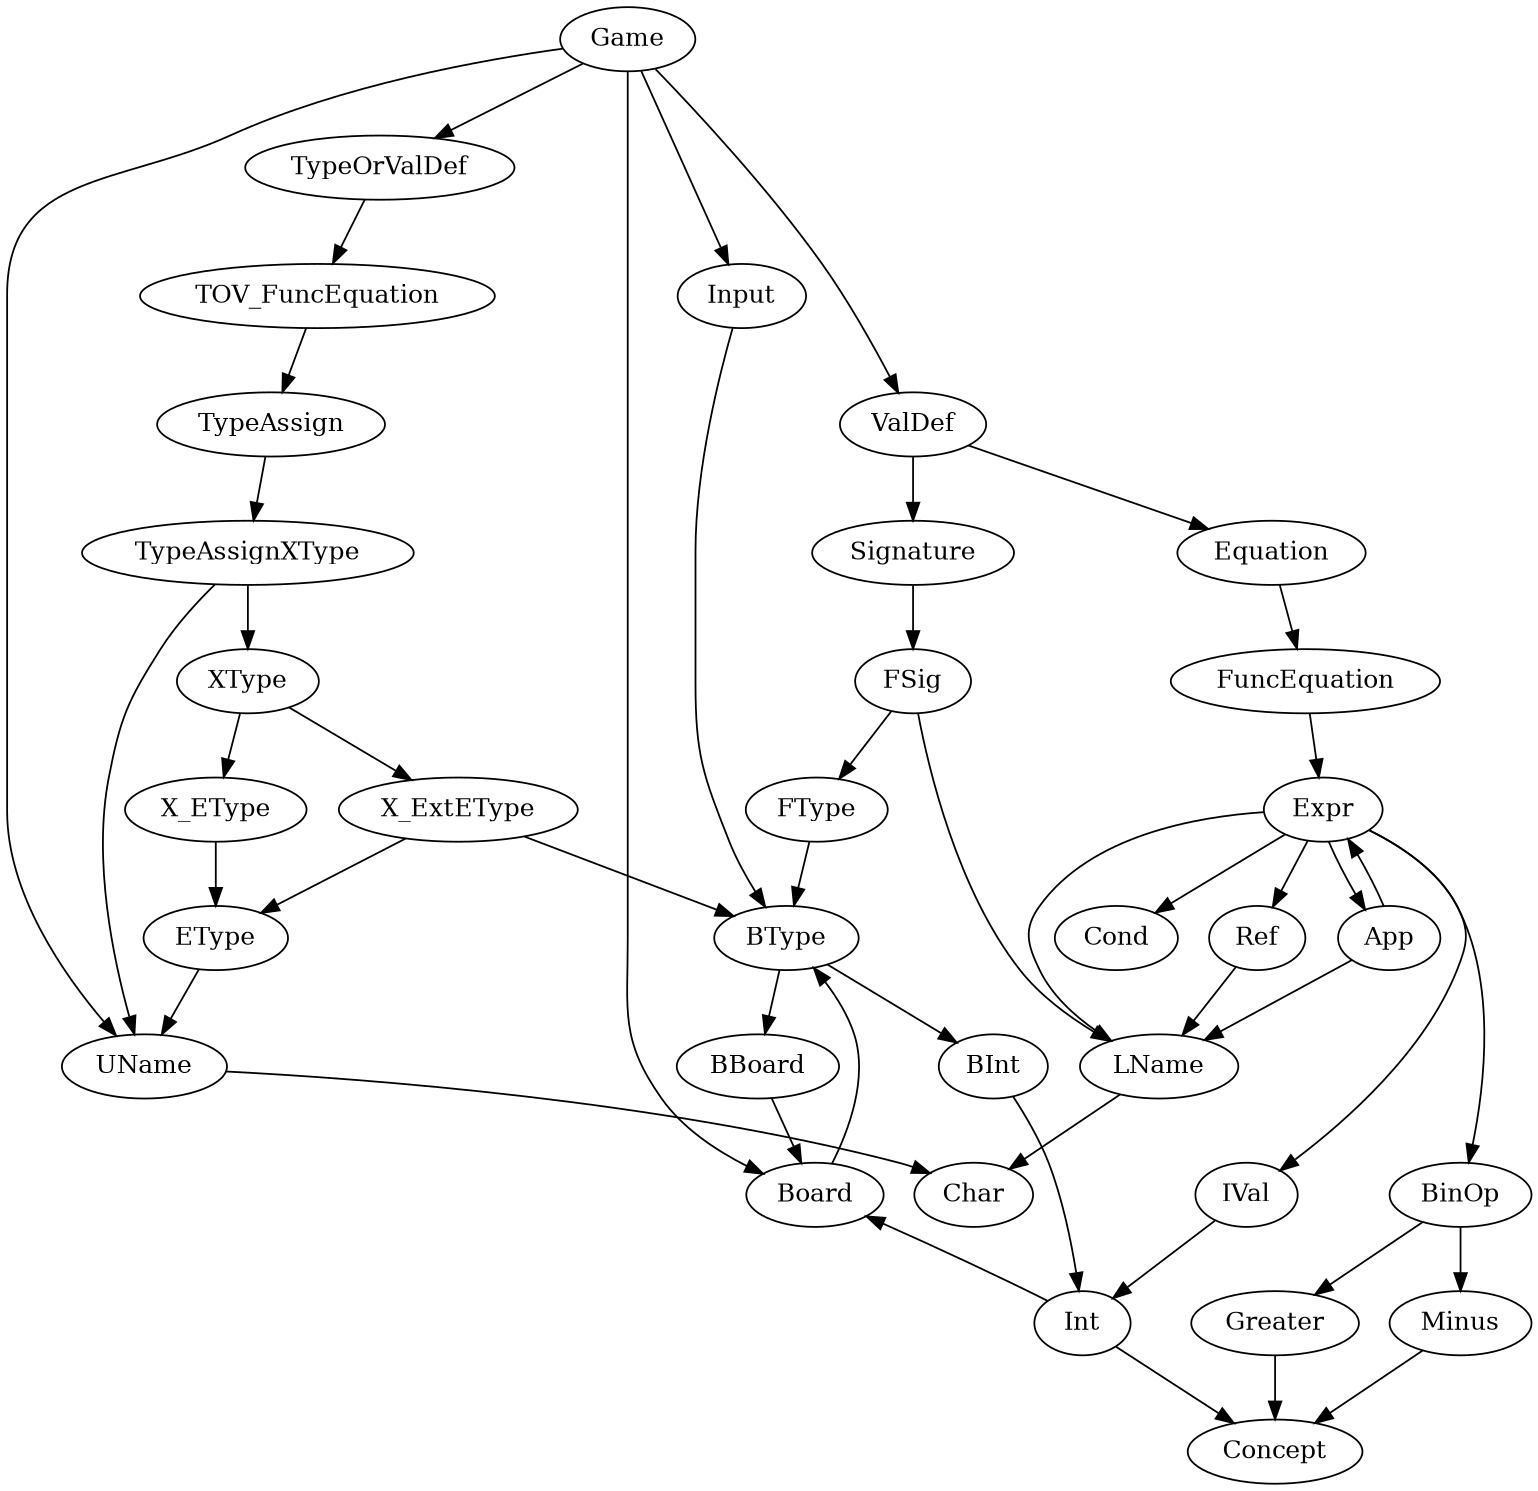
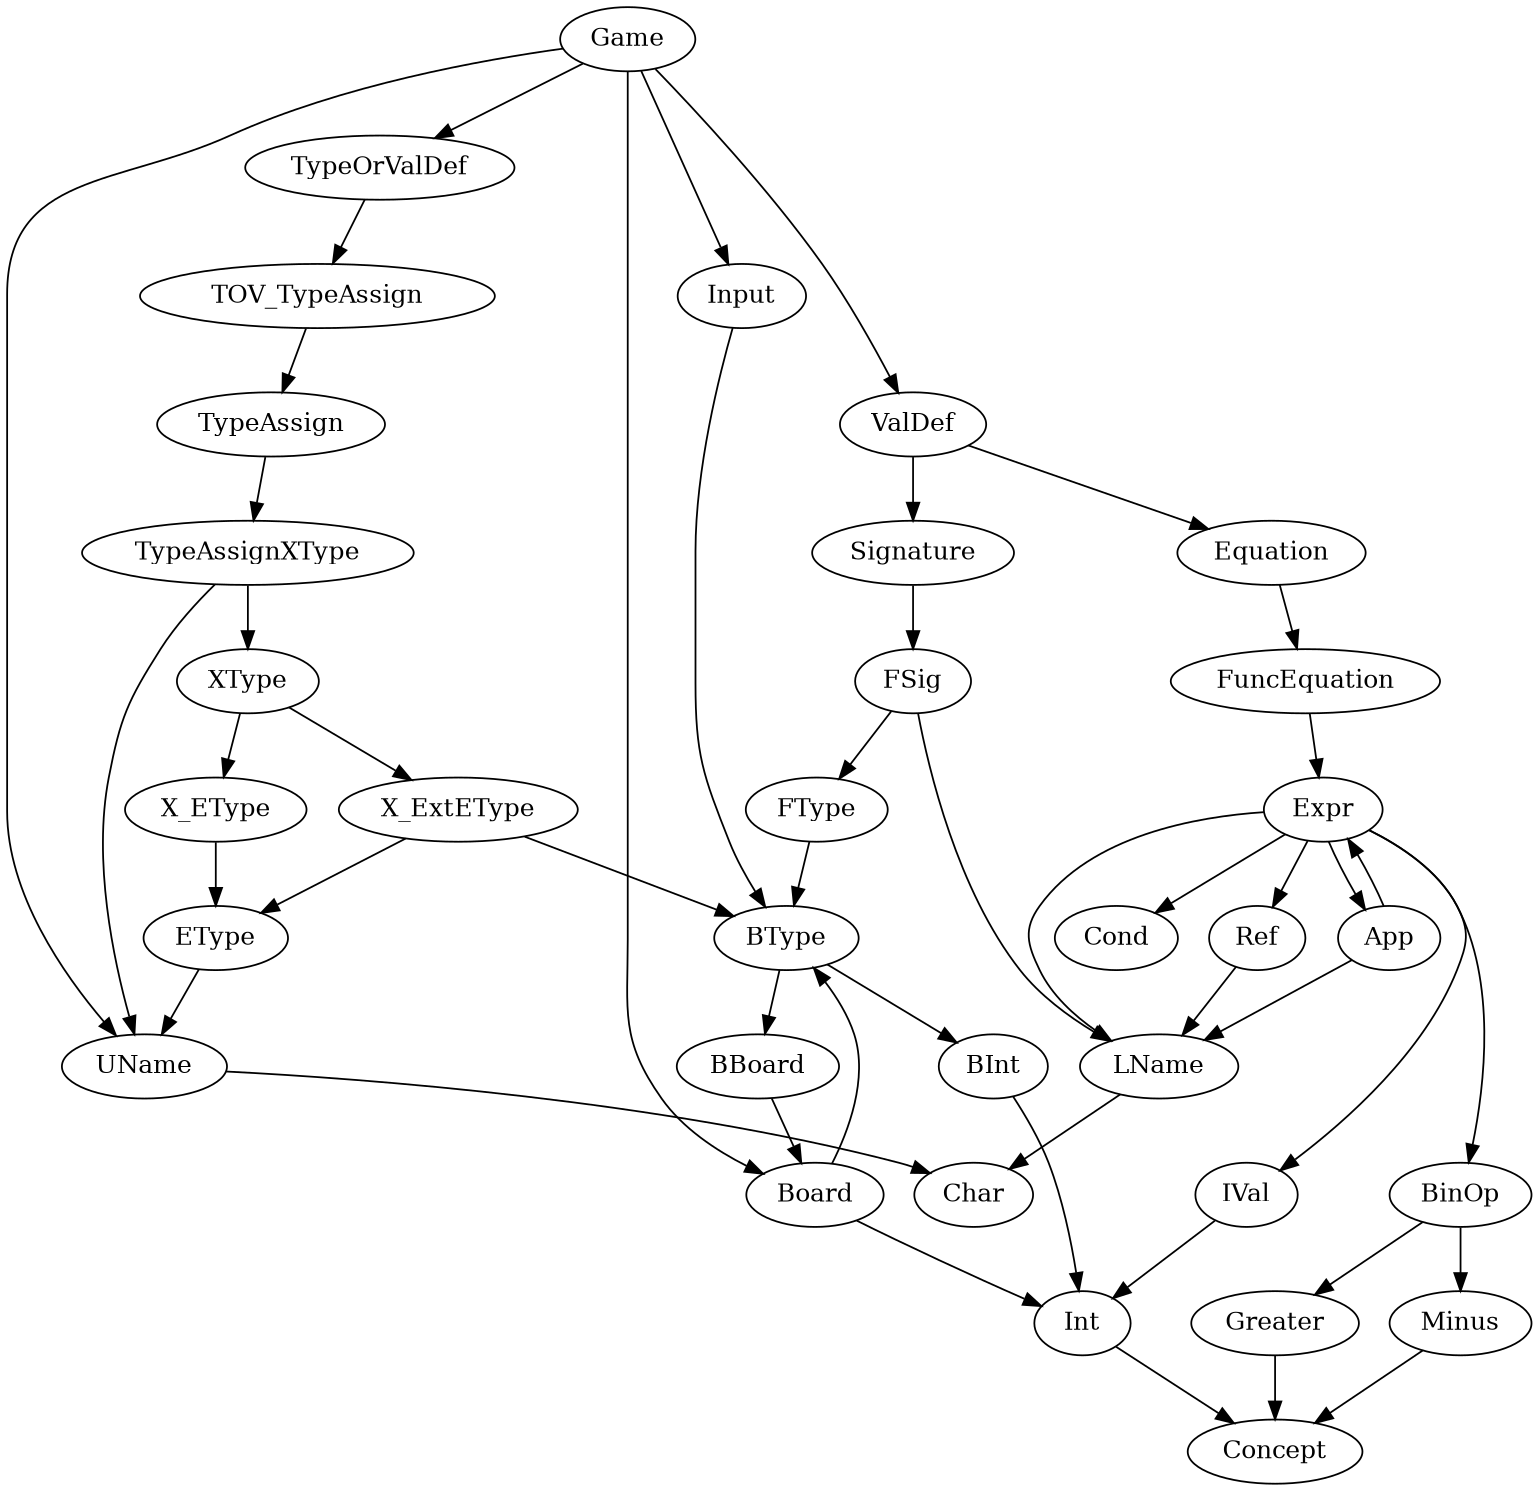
node "TOV_FuncEquation": label "TOV_FuncEquation" -> "TOV_TypeAssign"
edge "Int" -> "Board": reversed
